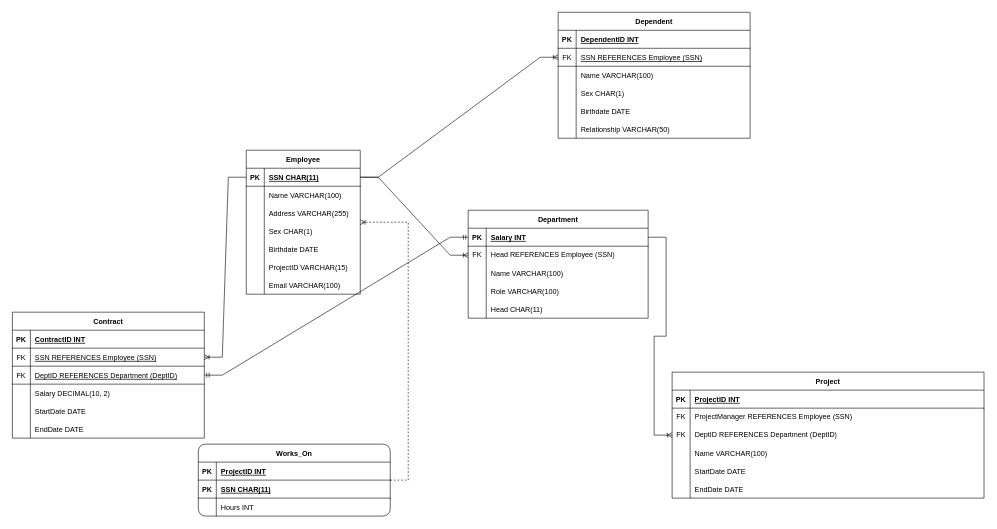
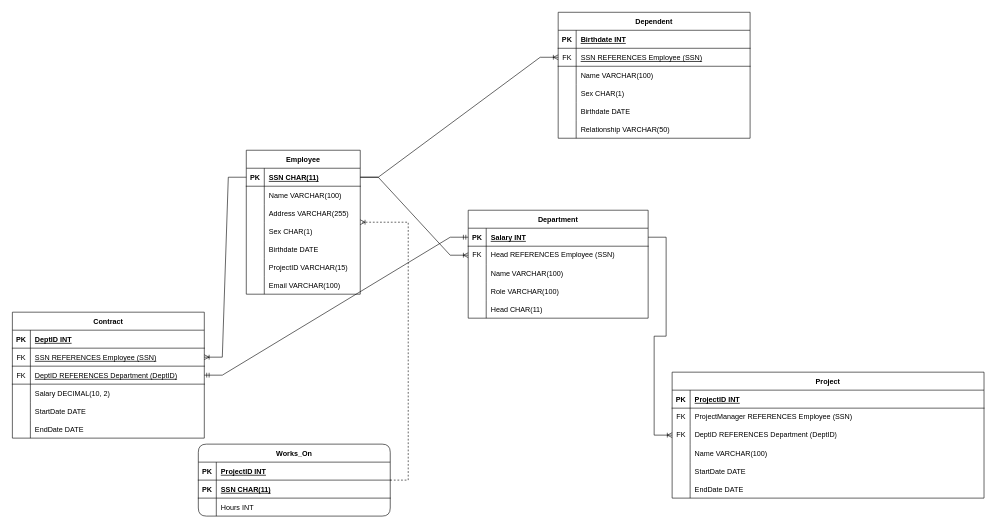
node "DependentID INT": label "DependentID INT" -> "Birthdate INT"
node "ContractID INT": label "ContractID INT" -> "DeptID INT"
